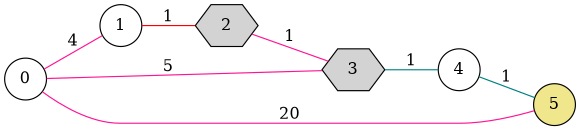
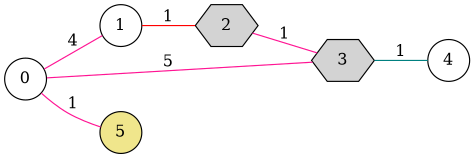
edge "4" -- "5": removed, label "1"
edge "0" -- "5": label "20" -> "1"
